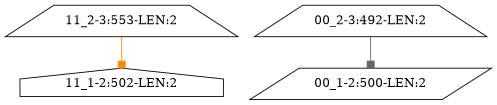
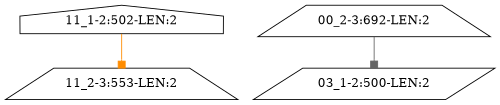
node "00_2-3:492-LEN:2": label "00_2-3:492-LEN:2" -> "00_2-3:692-LEN:2"
edge "11_2-3:553-LEN:2" -> "11_1-2:502-LEN:2": reversed
node "00_1-2:500-LEN:2": label "00_1-2:500-LEN:2" -> "03_1-2:500-LEN:2"
